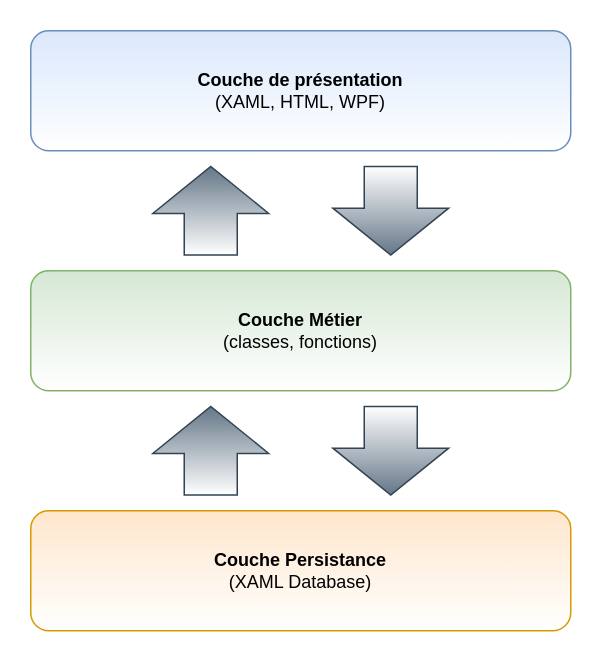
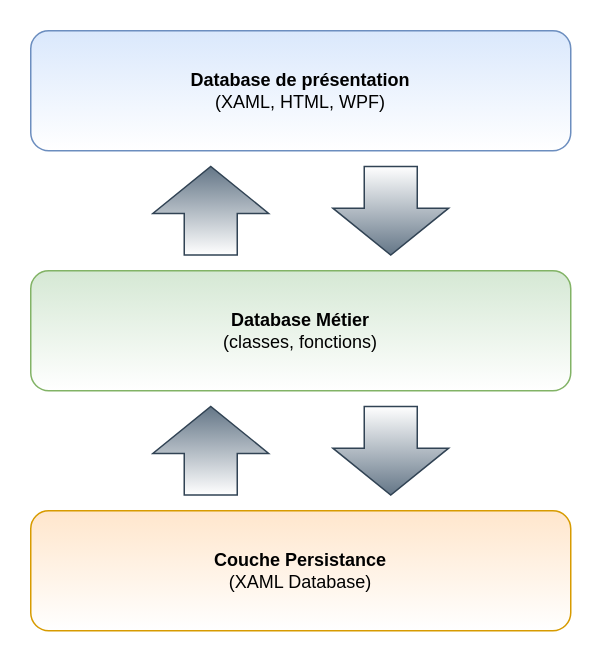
node "Couche de présentation (XAML, HTML, WPF)": label "Couche de présentation (XAML, HTML, WPF)" -> "Database de présentation (XAML, HTML, WPF)"
node "Couche Métier (classes, fonctions)": label "Couche Métier (classes, fonctions)" -> "Database Métier (classes, fonctions)"
